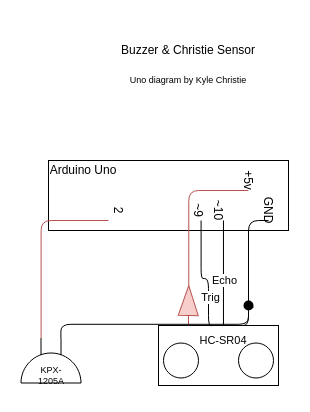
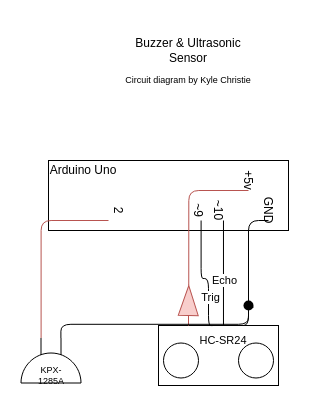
node "Buzzer & Christie Sensor": label "Buzzer & Christie Sensor" -> "Buzzer & Ultrasonic Sensor"
node "Uno diagram by Kyle Christie": label "Uno diagram by Kyle Christie" -> "Circuit diagram by Kyle Christie"
node "HC-SR04": label "HC-SR04" -> "HC-SR24"
node "KPX-1205A": label "KPX-1205A" -> "KPX-1285A"
